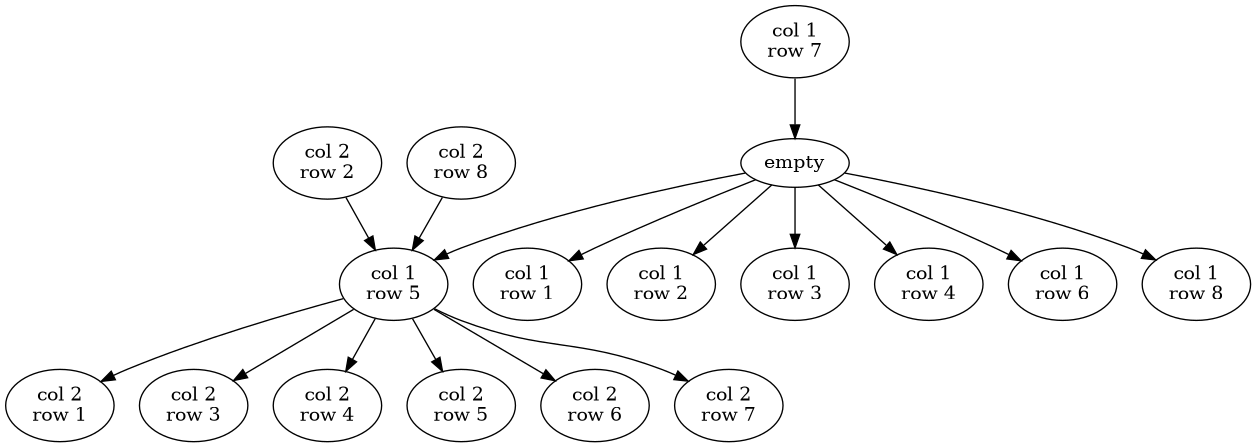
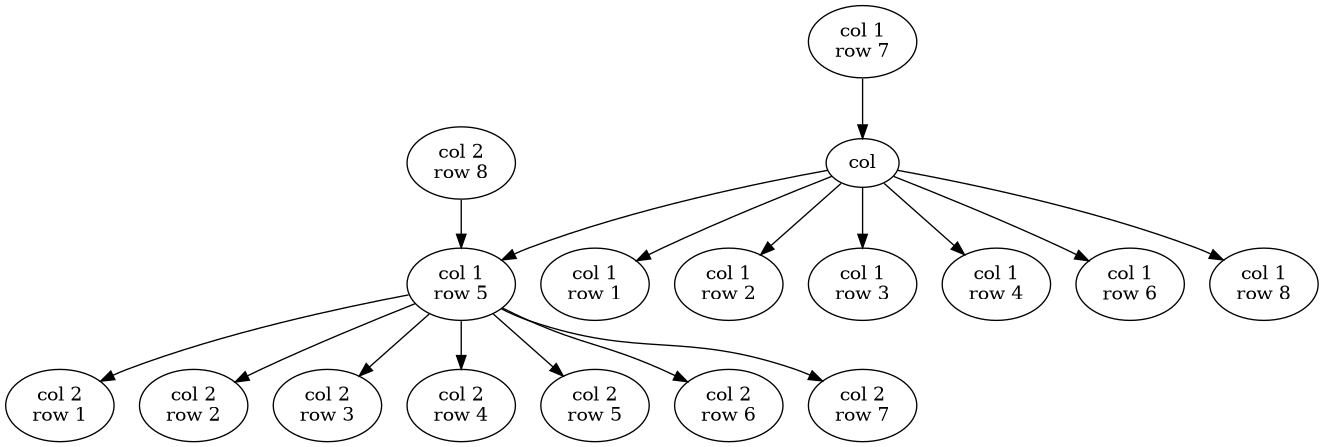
node "empty": label "empty" -> "col"
edge "col 2 row 2" -> "col 1 row 5": reversed
